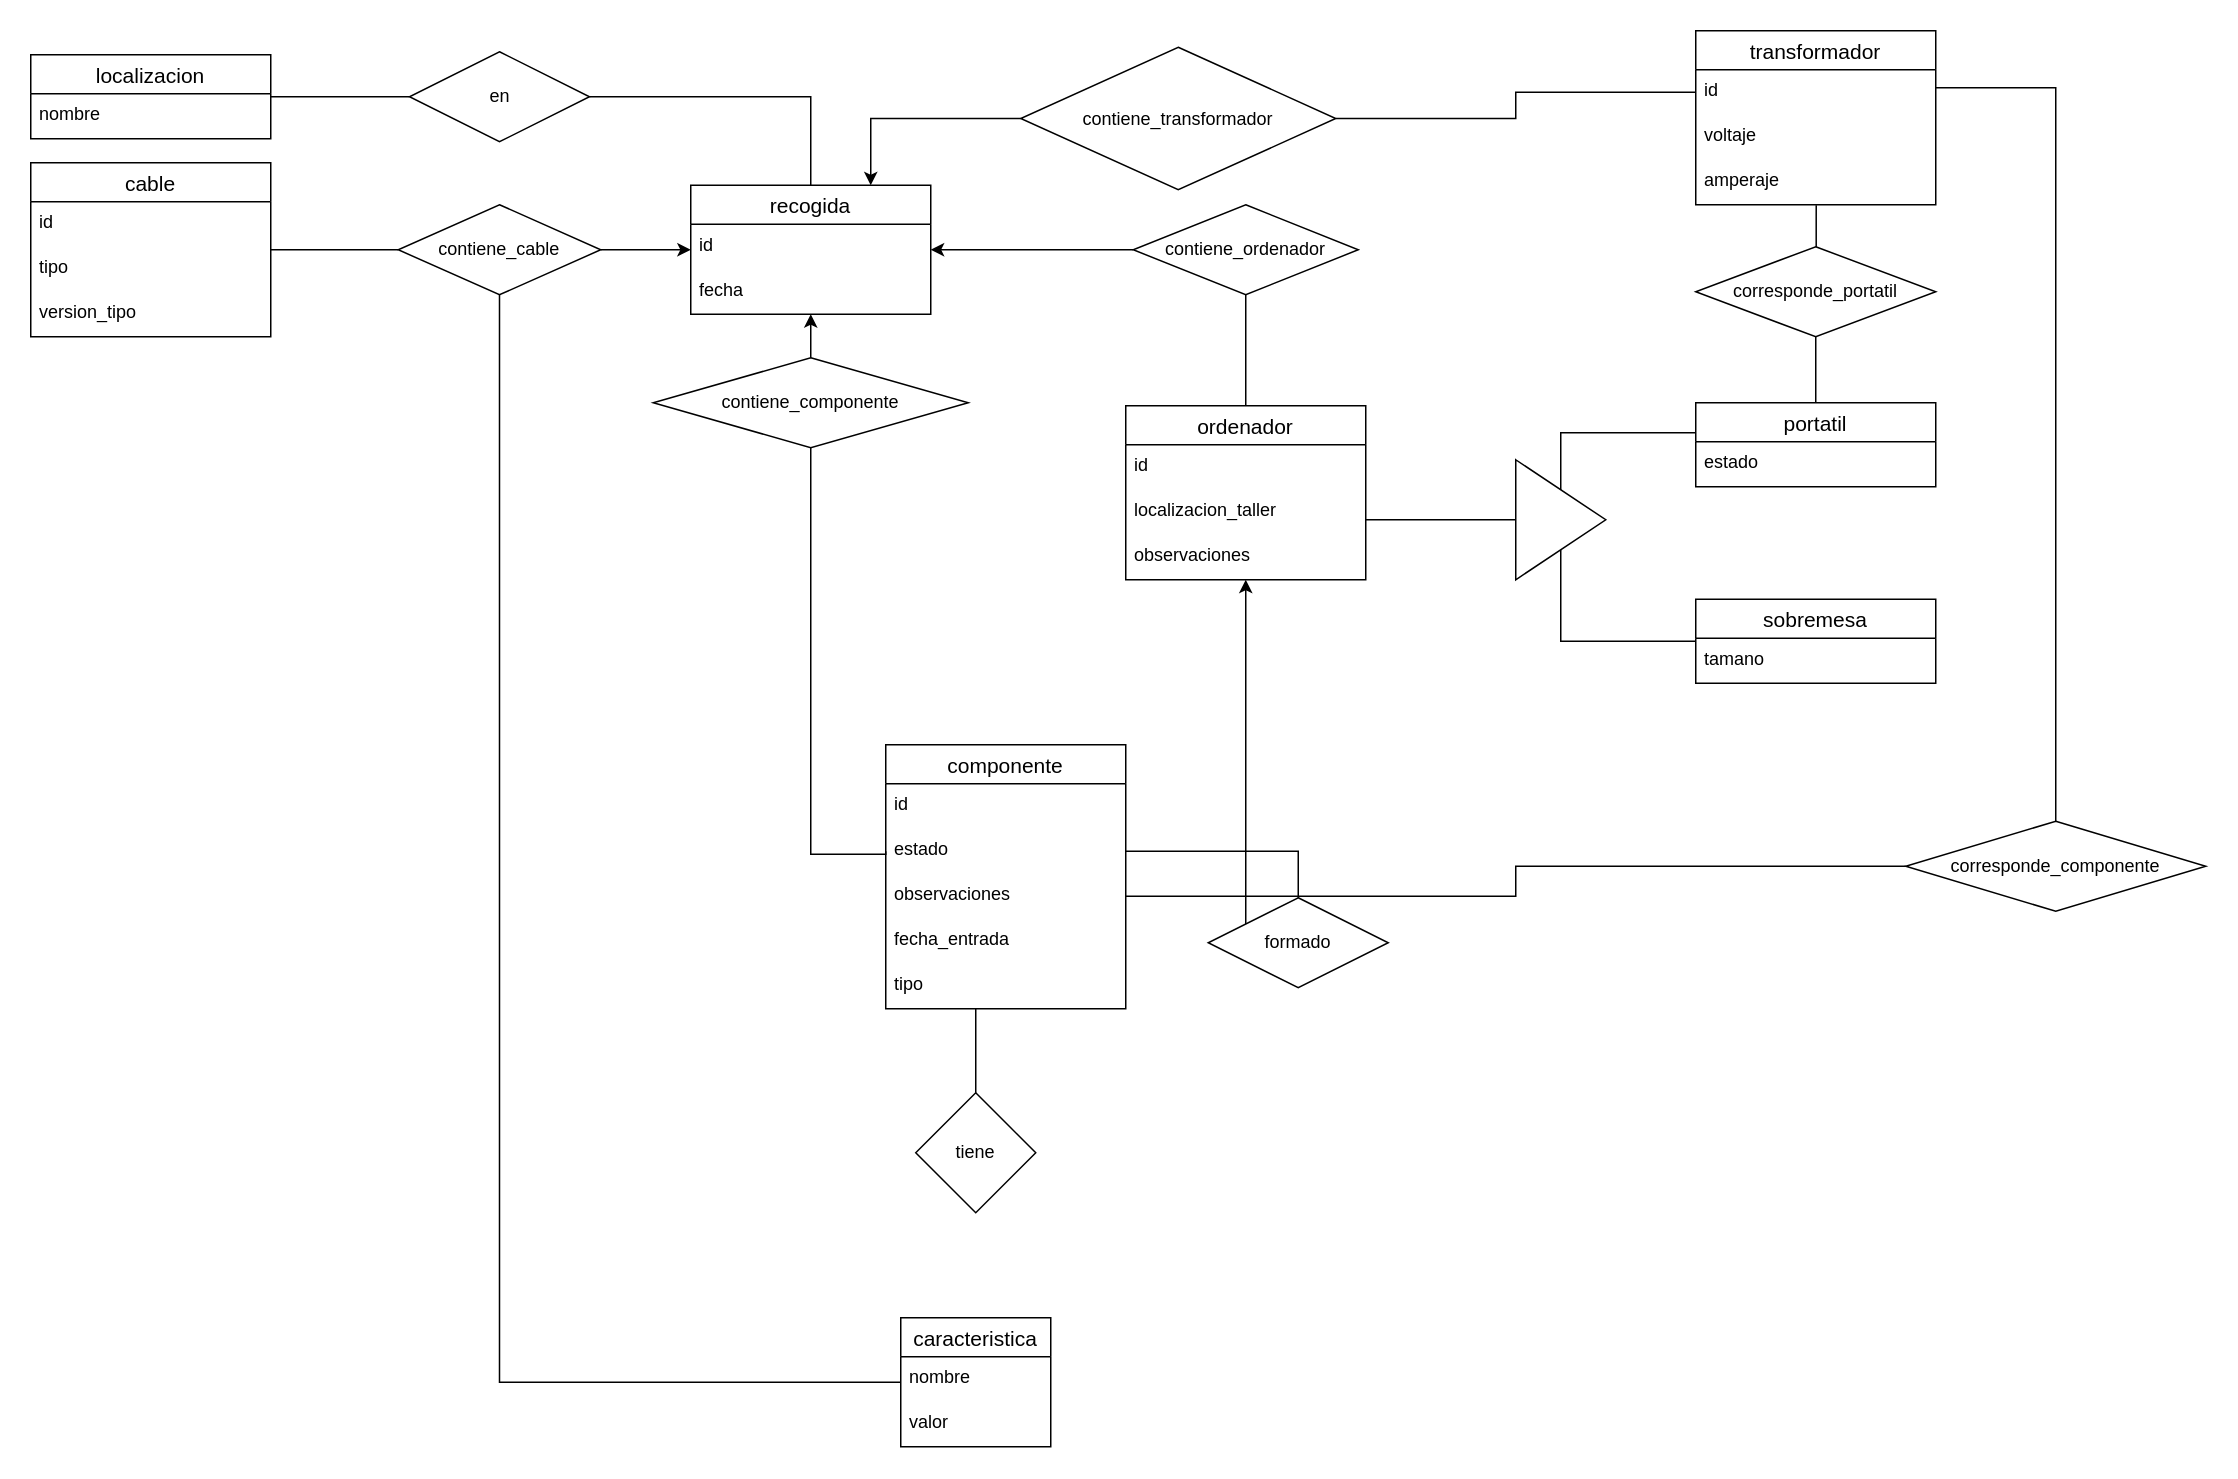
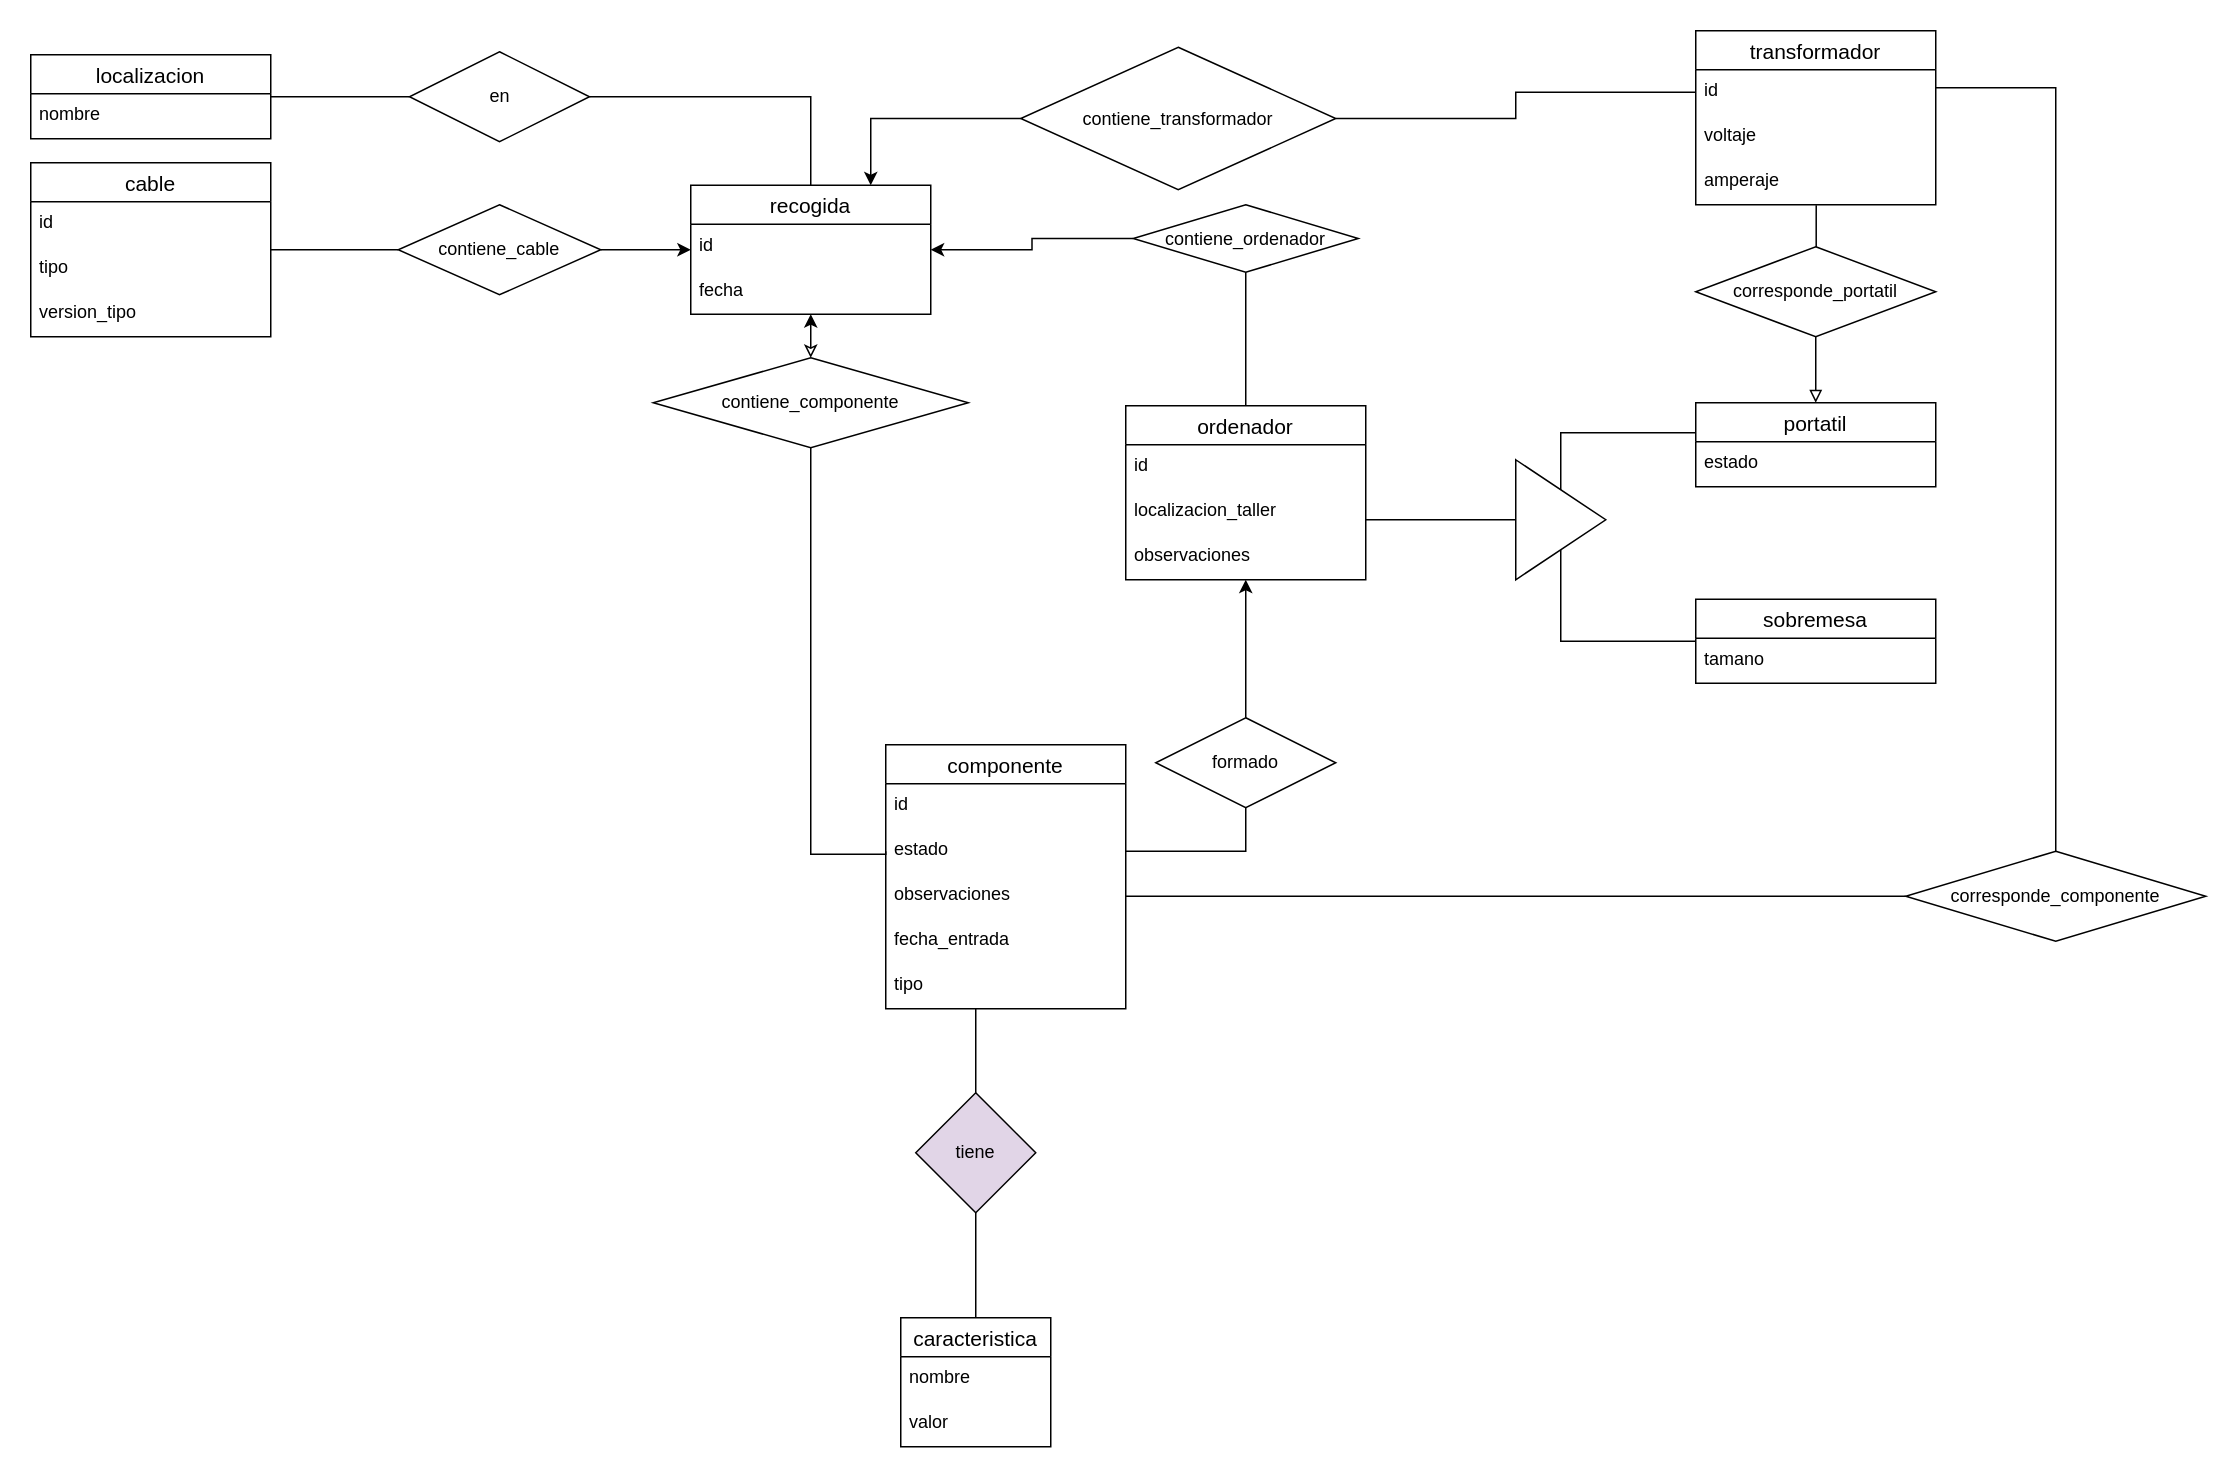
node "contiene_ordenador": size 225x90 -> 225x68
edge "contiene_componente" -> "recogida": arrowhead none -> classic
edge "corresponde_portatil" -- "portatil": arrowhead none -> block
node "corresponde_componente": moved (2056, 866) -> (2056, 896)
node "formado": moved (1298, 943) -> (1246, 763)
edge "contiene_cable" -- "caracteristica": now "tiene" -- "caracteristica"
node "tiene": fillcolor #ffffff -> #e1d5e7
